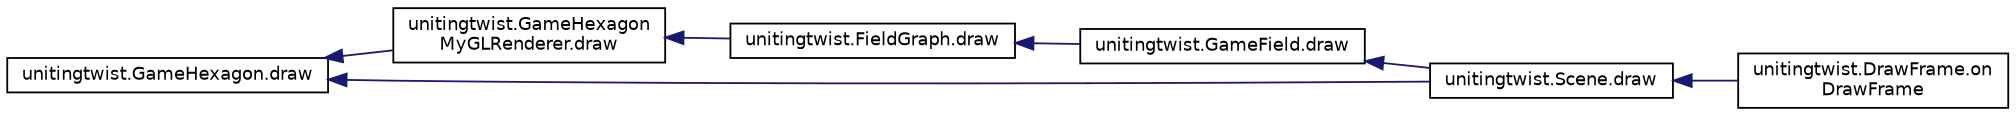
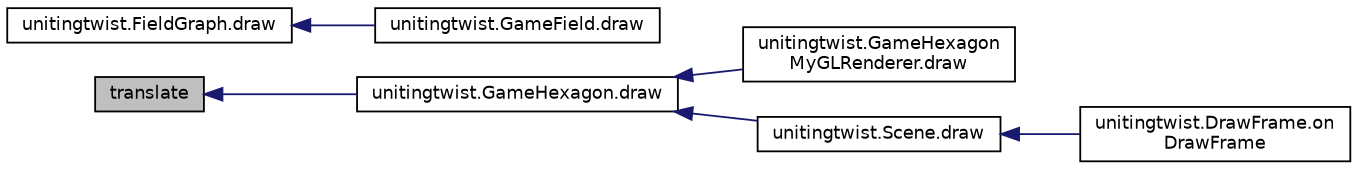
edge "unitingtwist.FieldGraph.draw" -> "unitingtwist.GameHexagon MyGLRenderer.draw": removed
edge "unitingtwist.Scene.draw" -> "unitingtwist.GameField.draw": removed
node "translate": added
